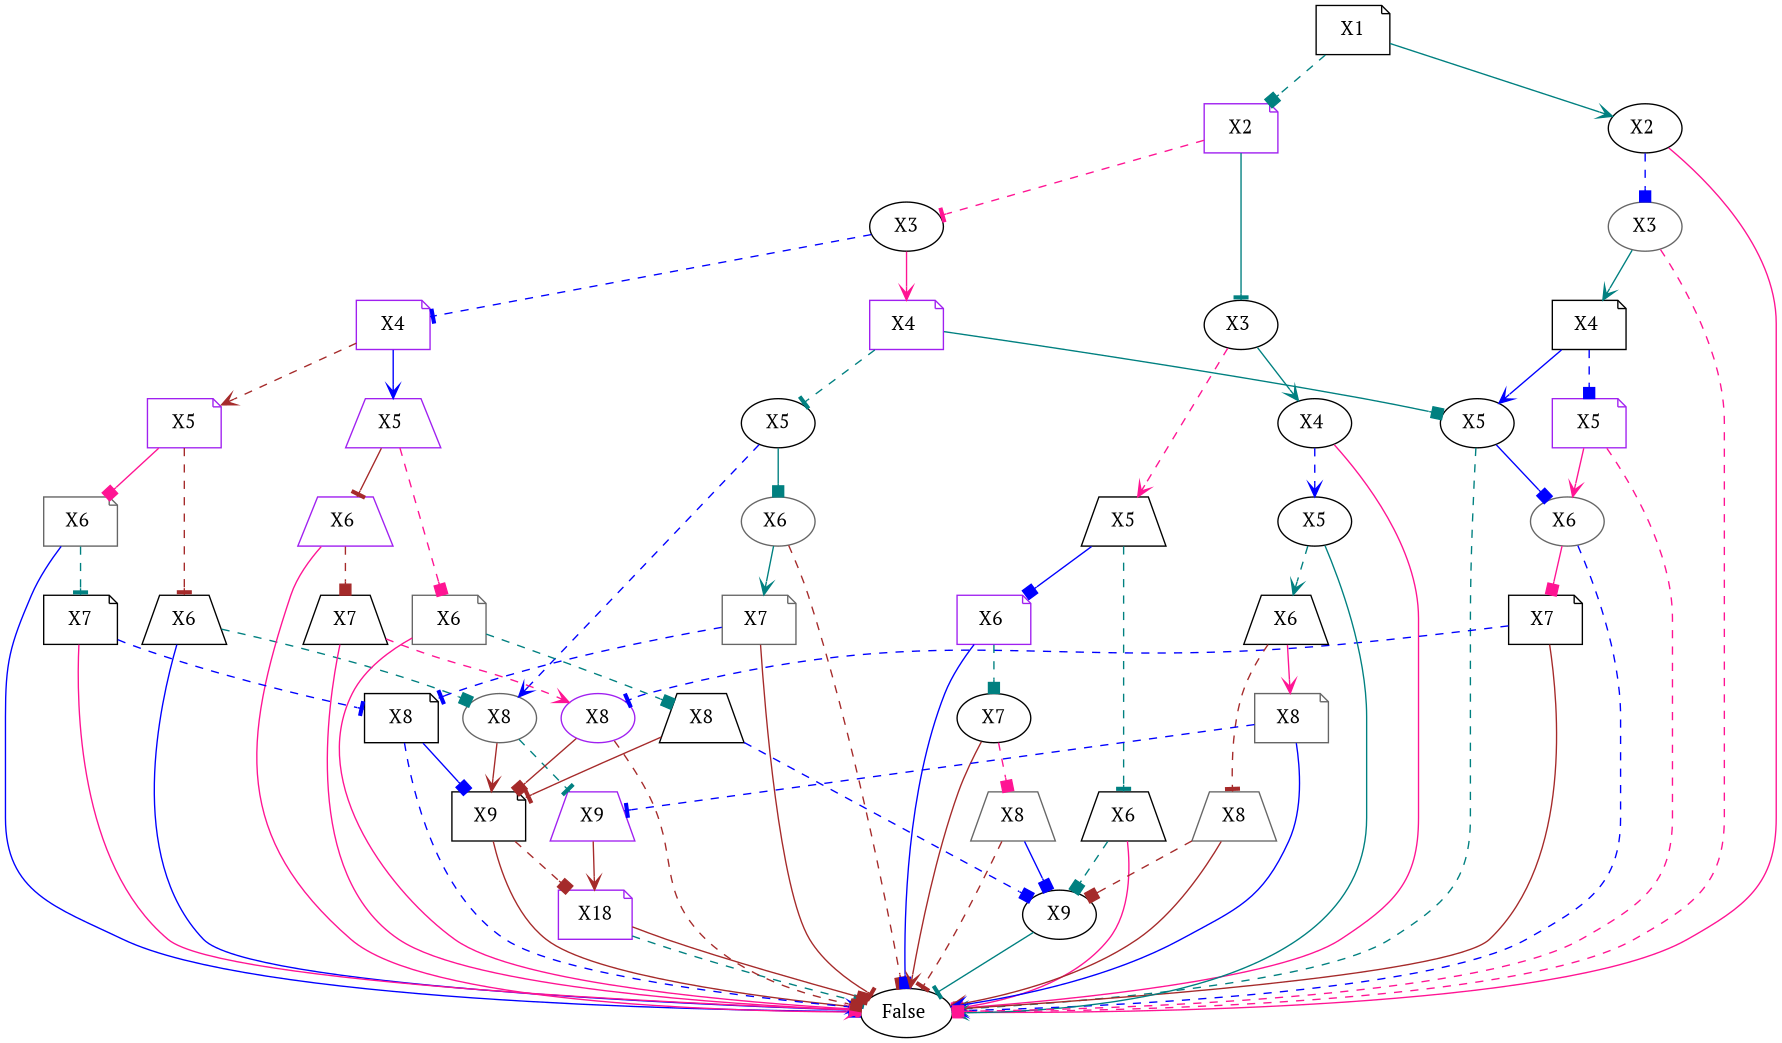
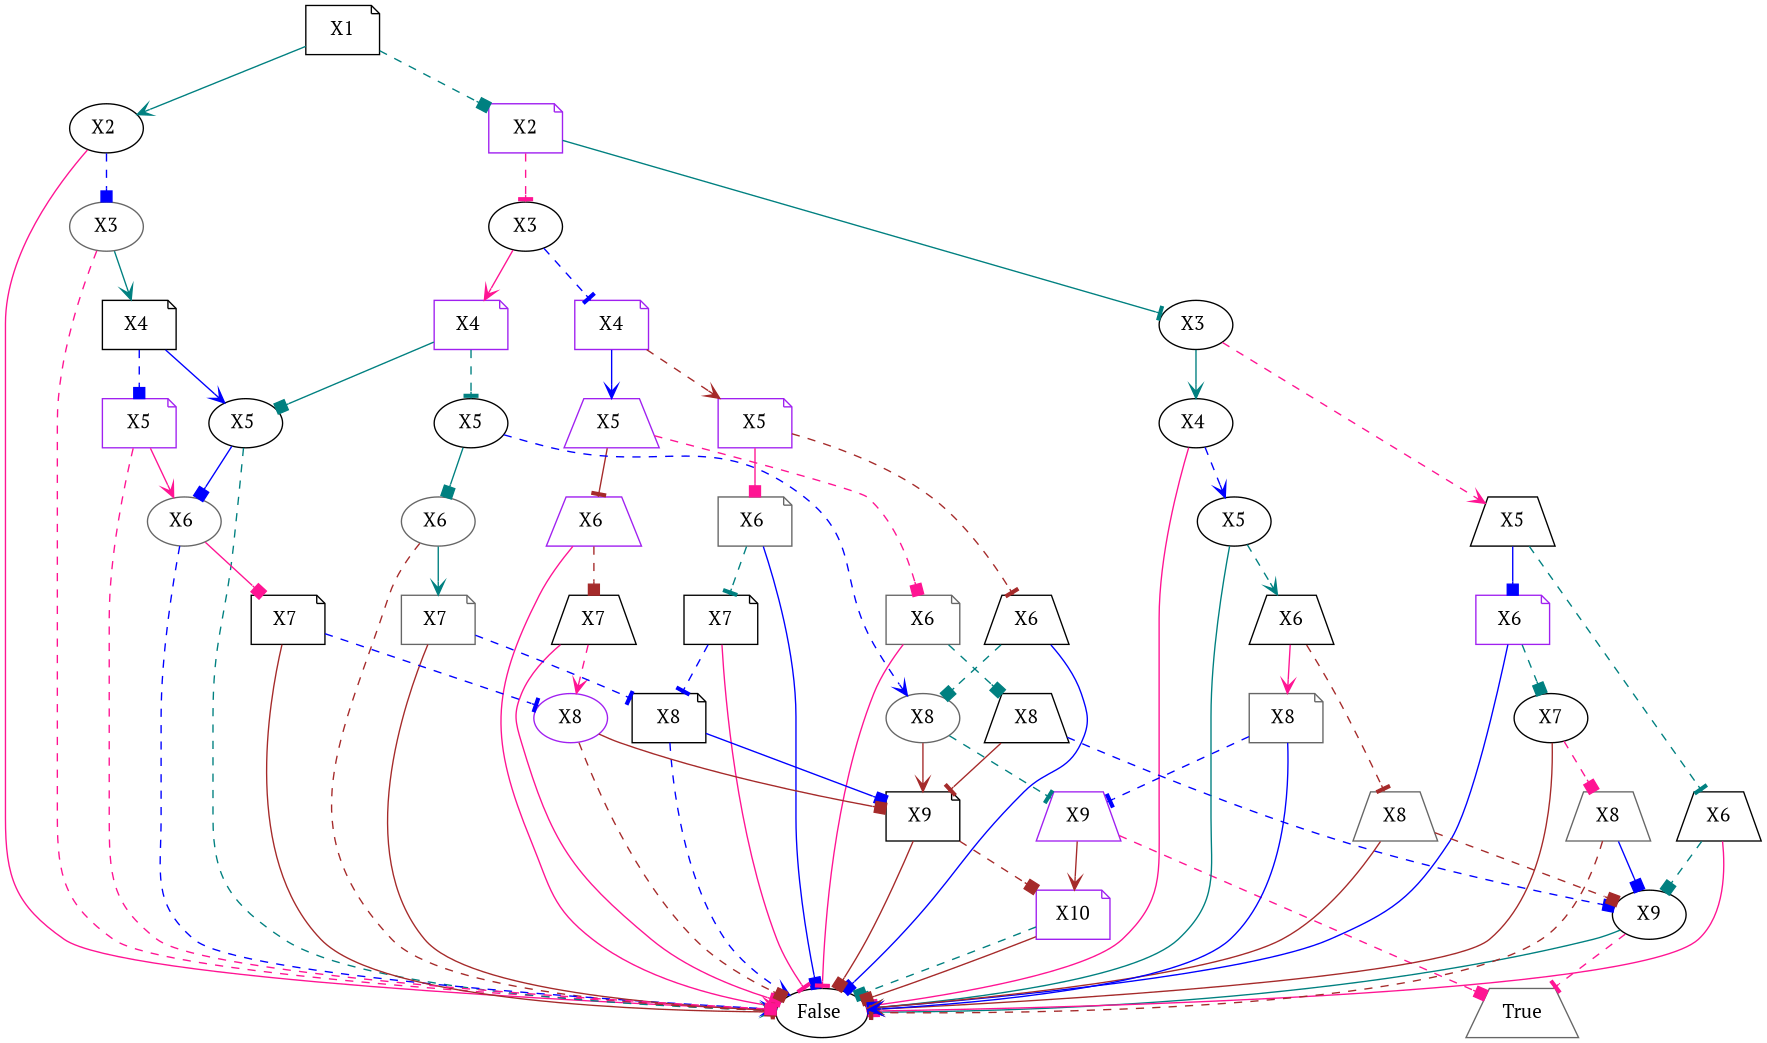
node "X18": label "X18" -> "X10"
node "True": added
